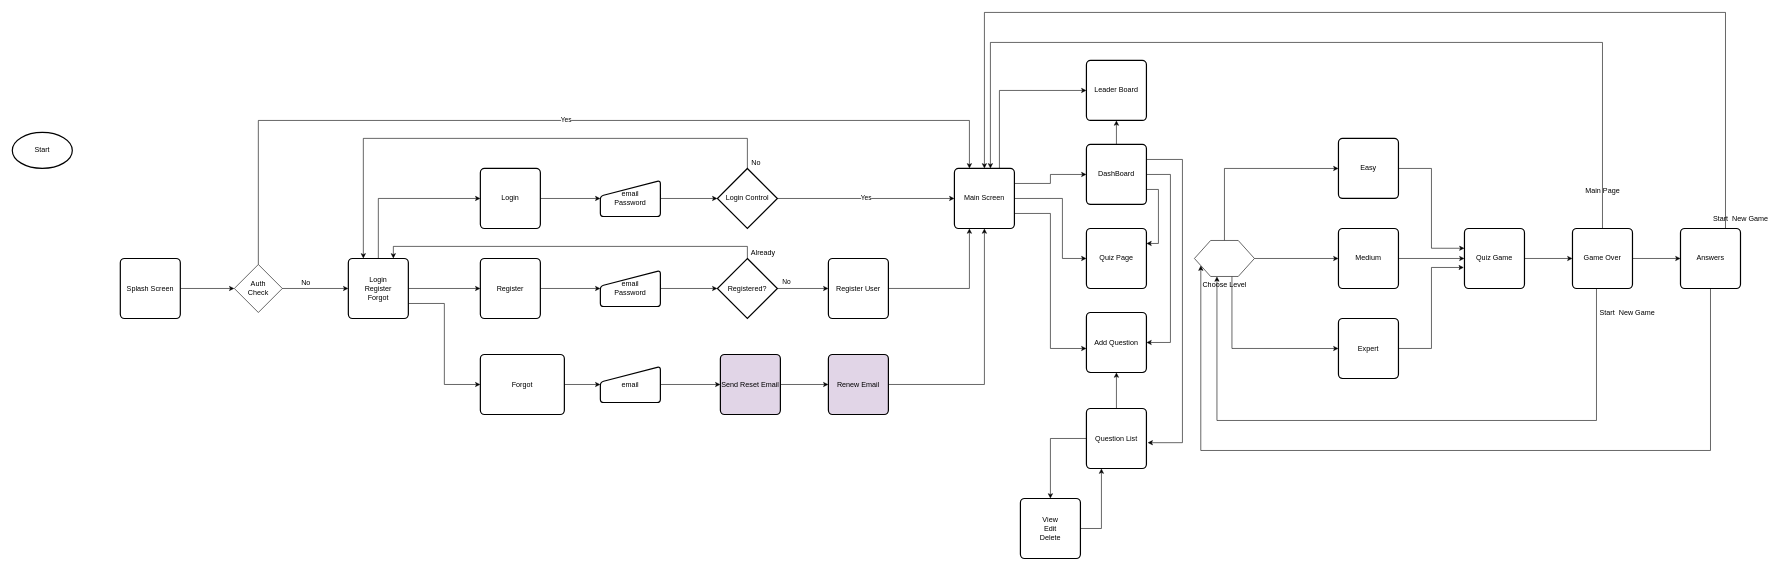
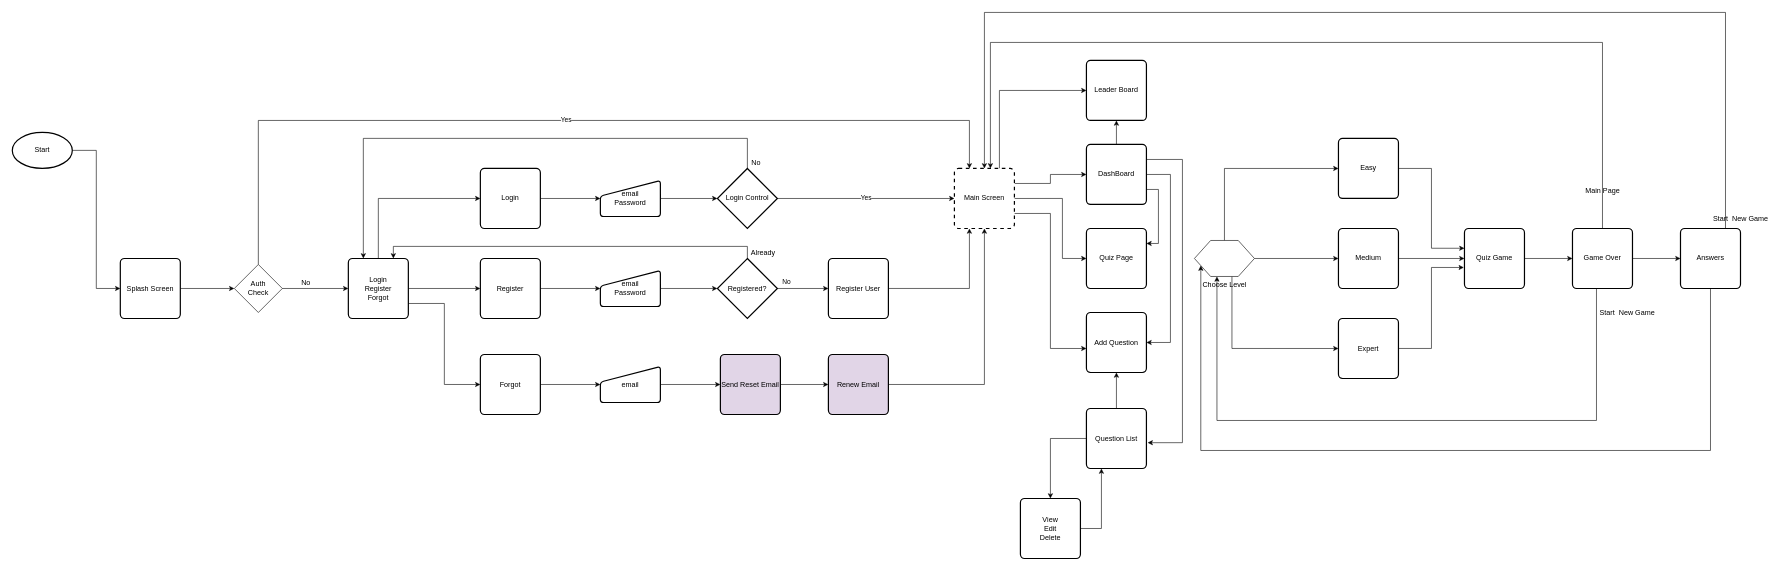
edge "Start" -> "Splash Screen": added
node "Main Screen": style solid -> dashed
node "Forgot": size 84x60 -> 60x60
